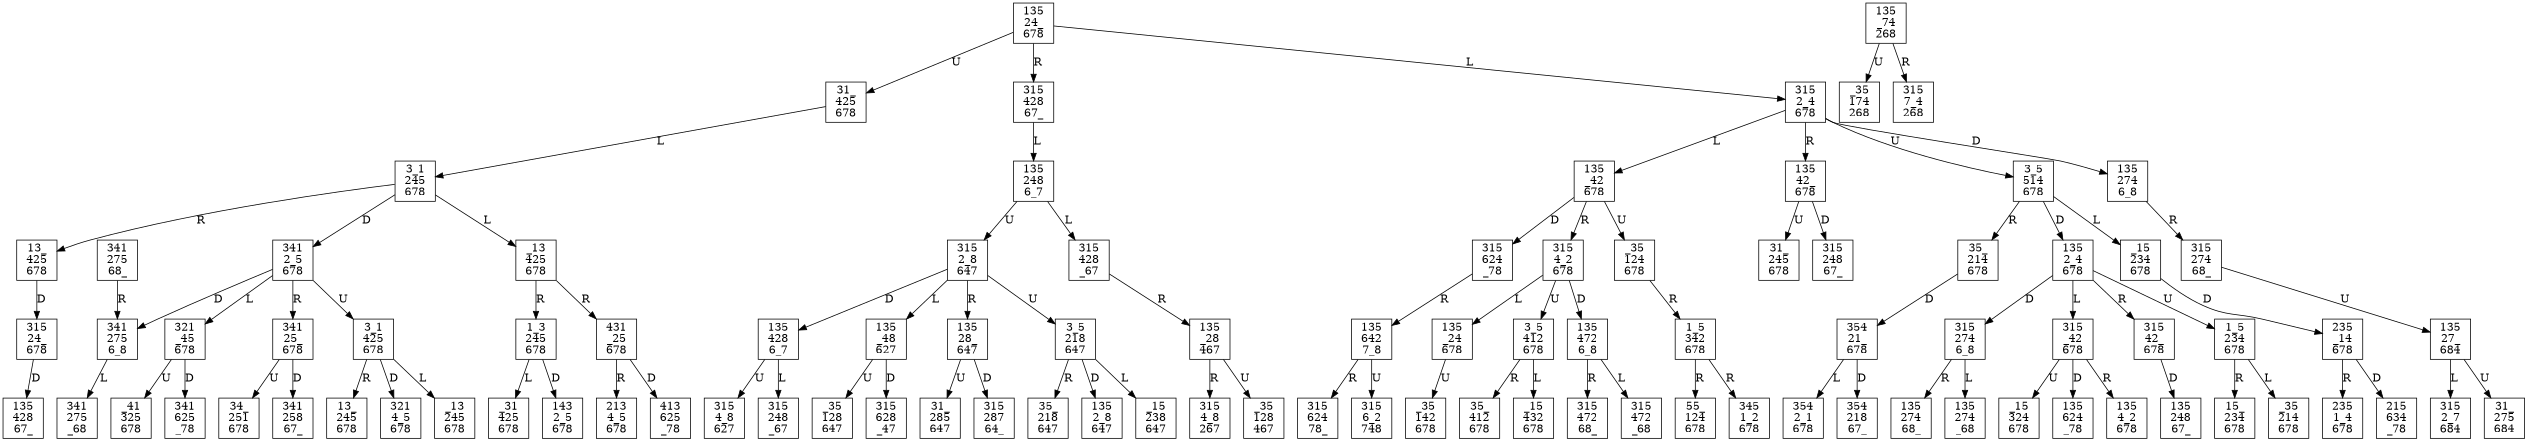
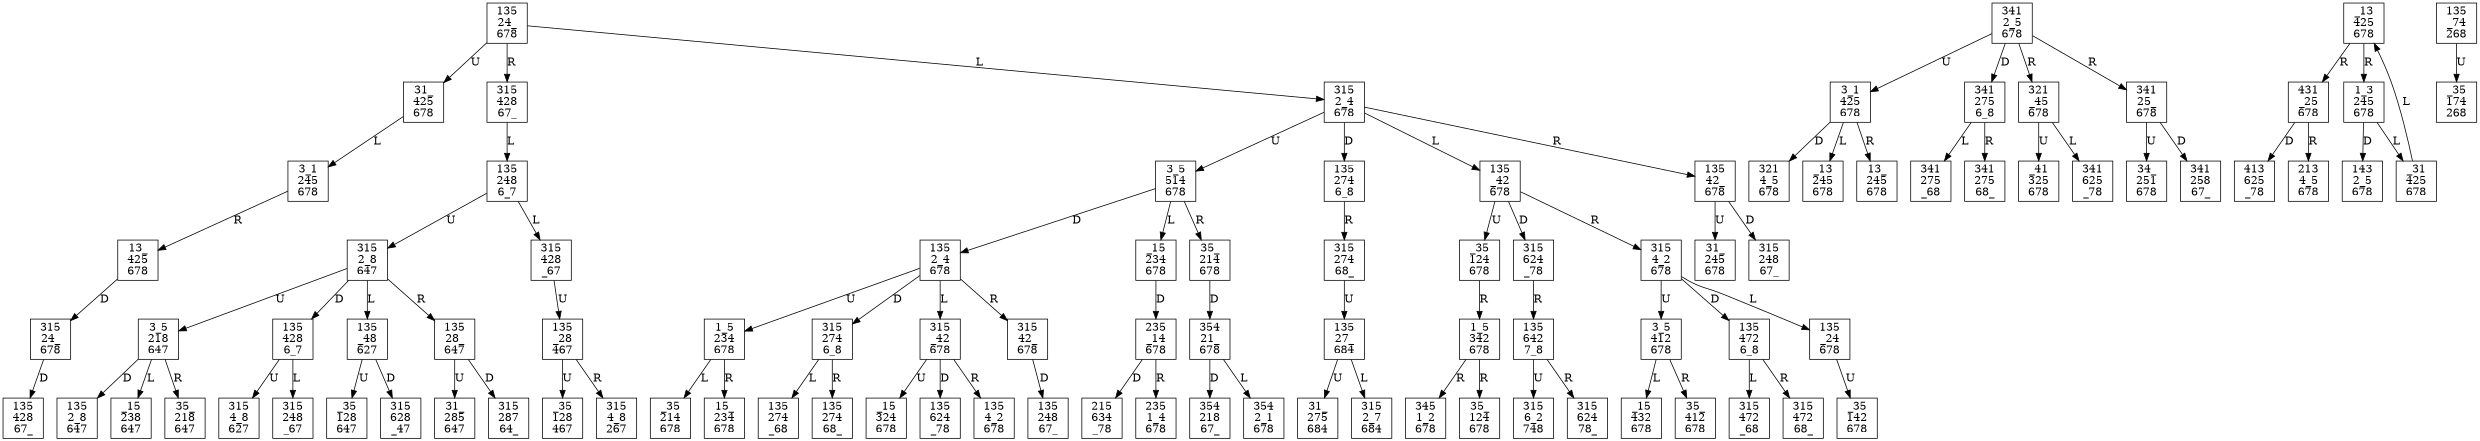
node "315 7_4 268": removed
edge "3_1 245 678" -> "341 2_5 678": removed, label "D"
edge "3_1 245 678" -> "_13 425 678": now "_31 425 678" -> "_13 425 678"
edge "341 275 68_" -> "341 275 6_8": reversed
edge "341 2_5 678" -> "321 _45 678": label "L" -> "R"
edge "315 428 _67" -> "135 _28 467": label "R" -> "U"
edge "321 _45 678" -> "341 625 _78": label "D" -> "L"
node "55_ 124 678": label "55_ 124 678" -> "35_ 124 678"
